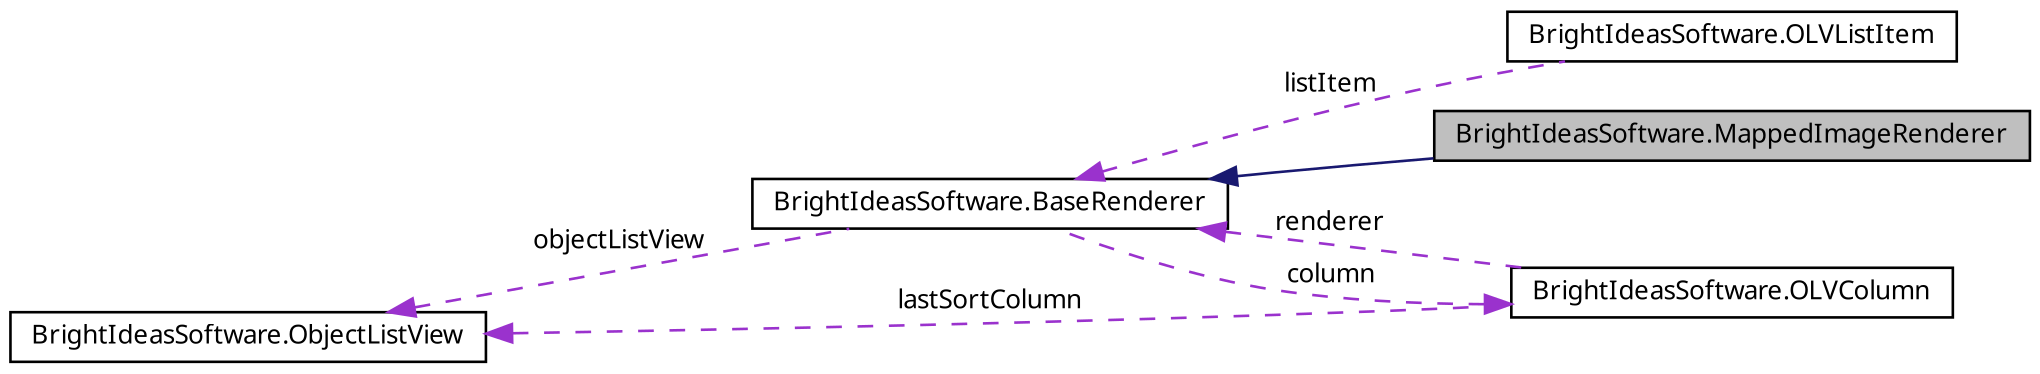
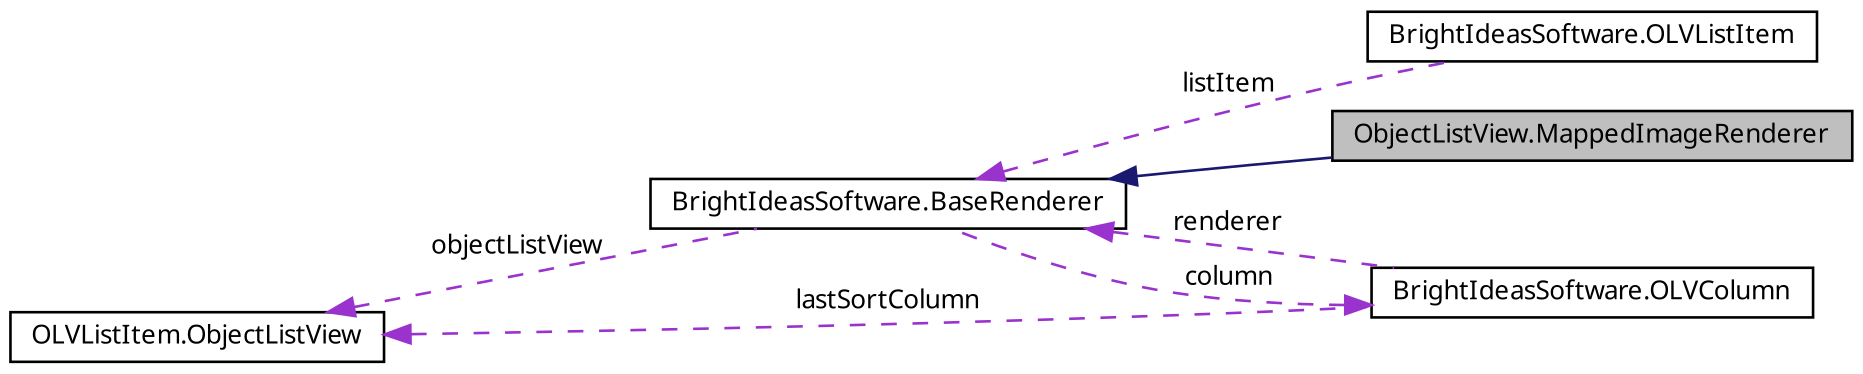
node "BrightIdeasSoftware.MappedImageRenderer": label "BrightIdeasSoftware.MappedImageRenderer" -> "ObjectListView.MappedImageRenderer"
node "BrightIdeasSoftware.ObjectListView": label "BrightIdeasSoftware.ObjectListView" -> "OLVListItem.ObjectListView"
